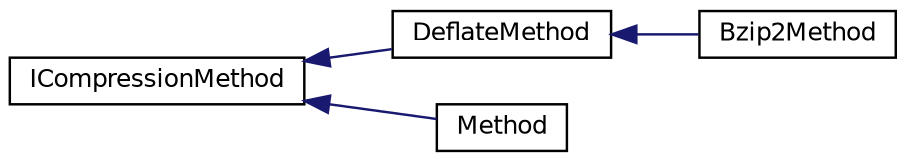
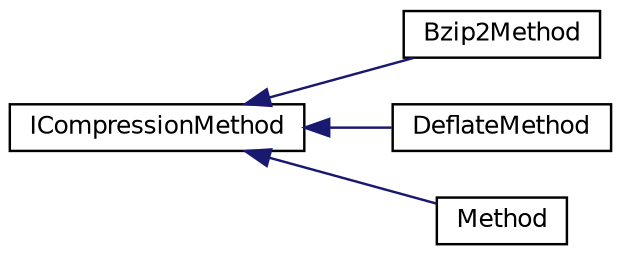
edge "Bzip2Method" -> "DeflateMethod": now "Bzip2Method" -> "ICompressionMethod"
